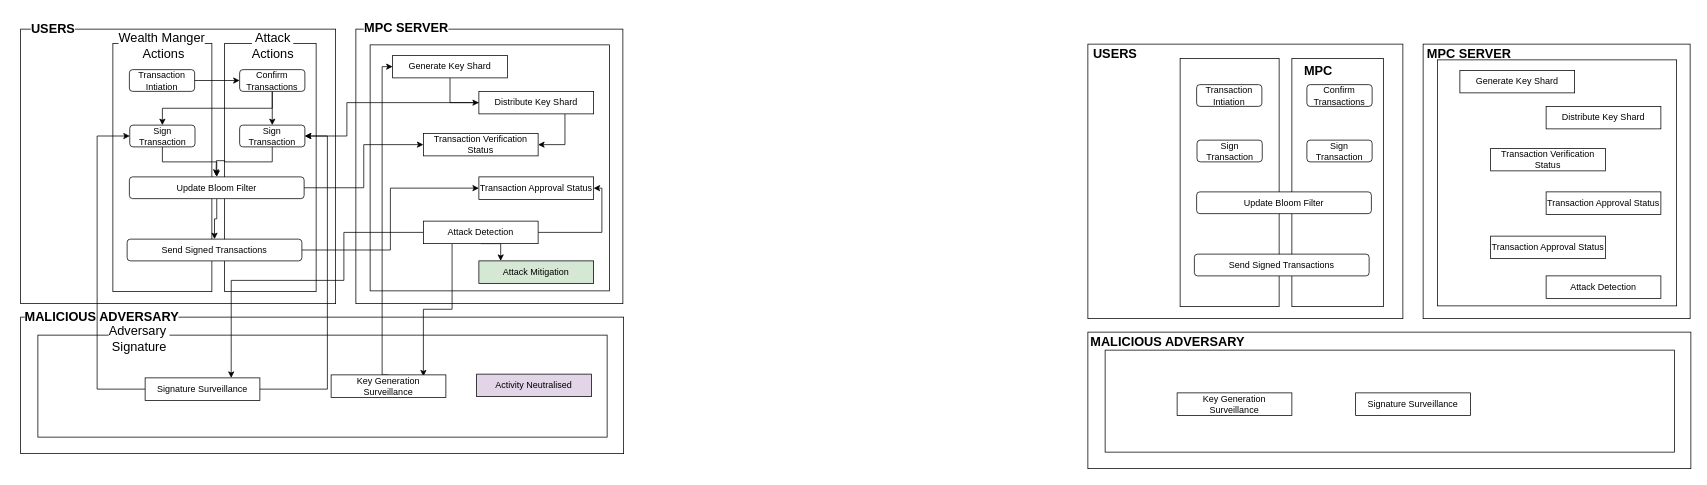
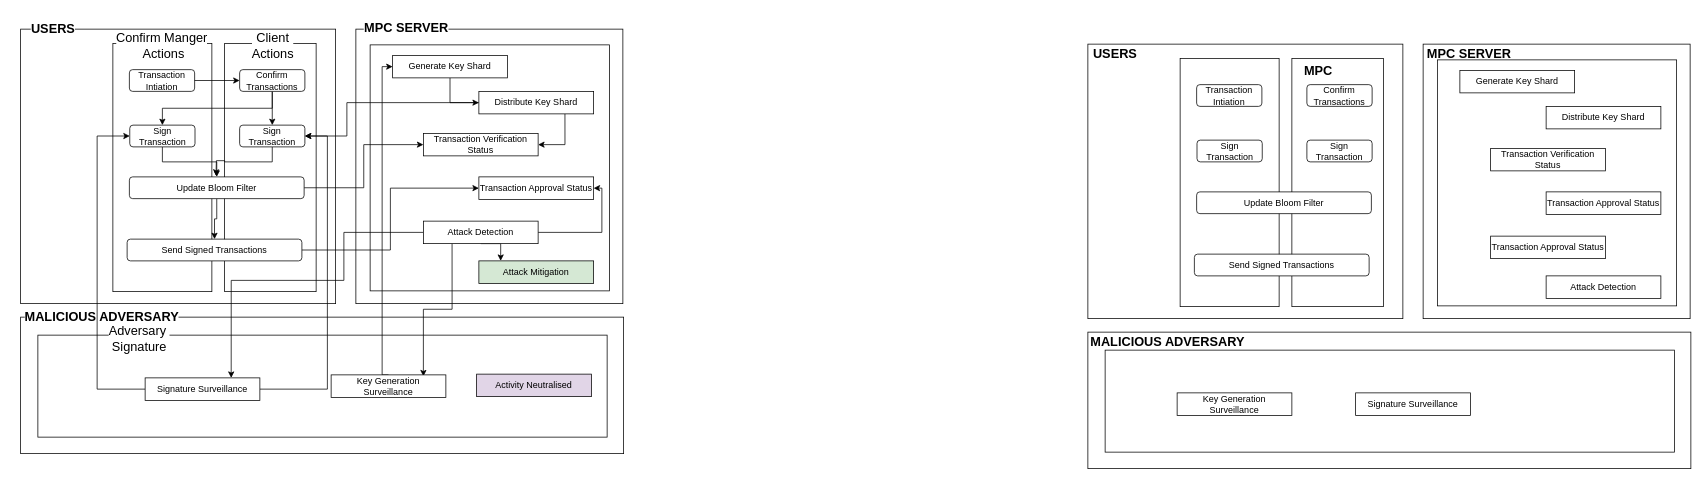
node "Wealth Manger Actions": label "Wealth Manger Actions" -> "Confirm Manger Actions"
node "Attack Actions": label "Attack Actions" -> "Client Actions"
